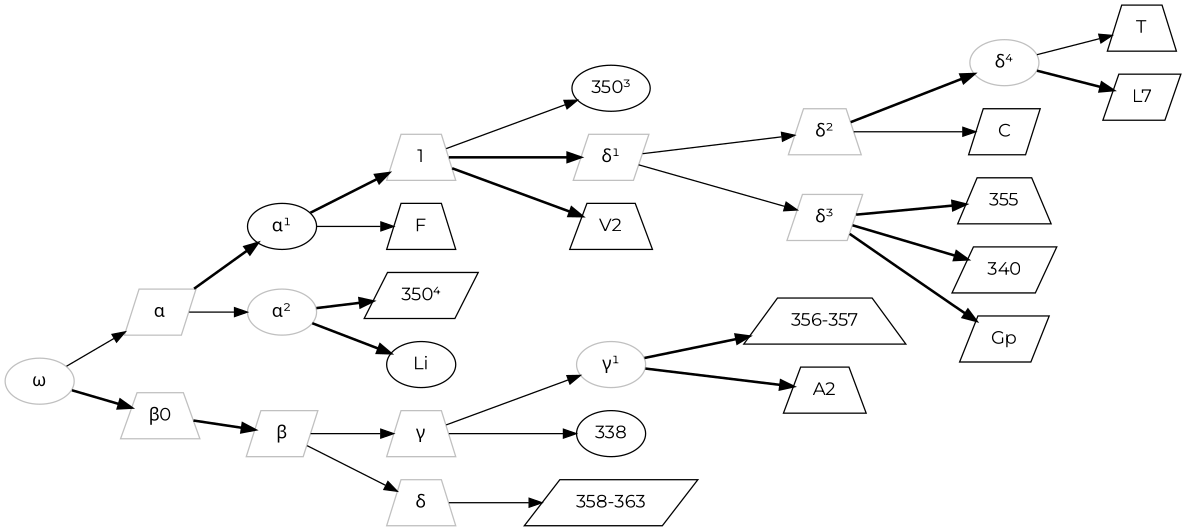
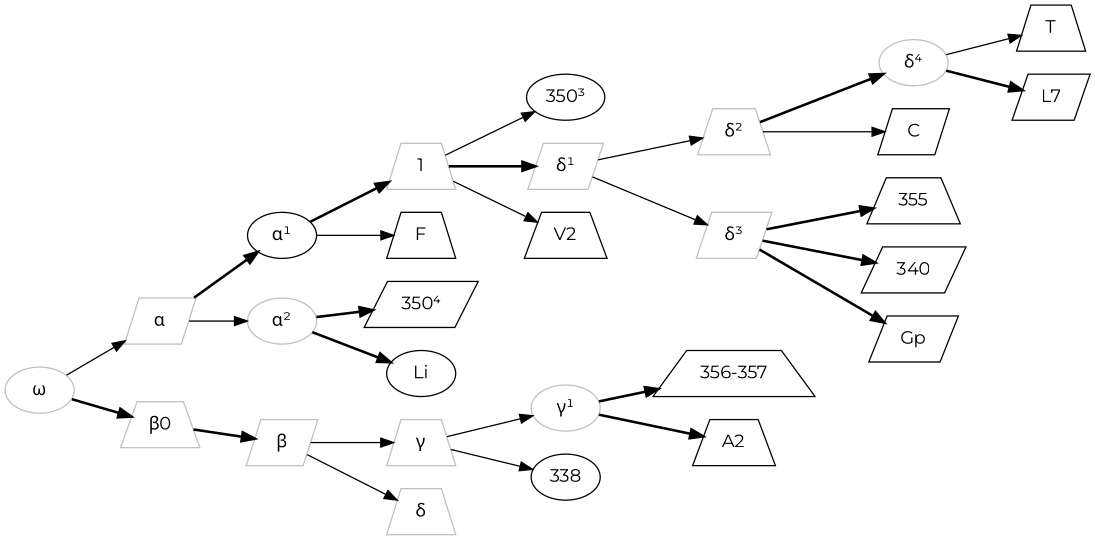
edge "1" -> "V2": style bold -> solid
node "358-363": removed
